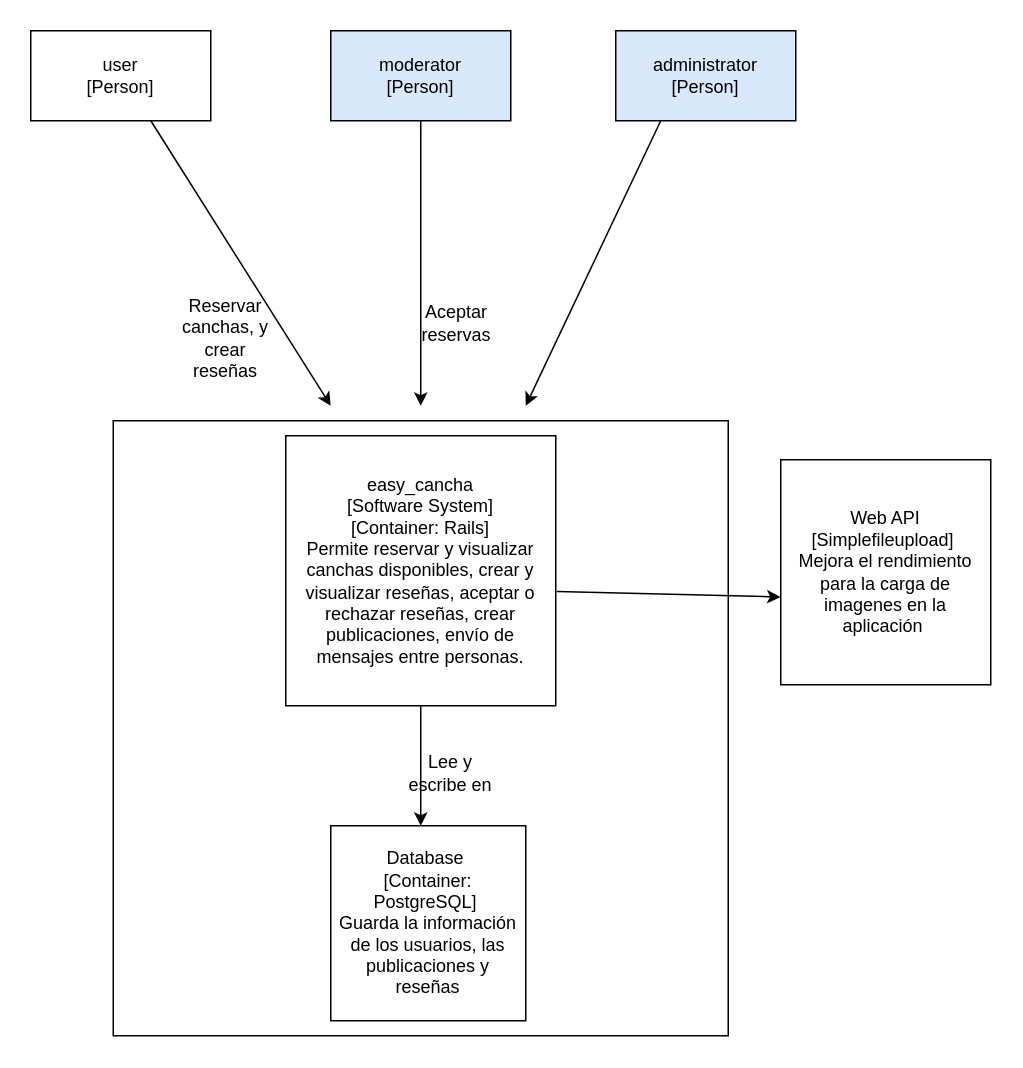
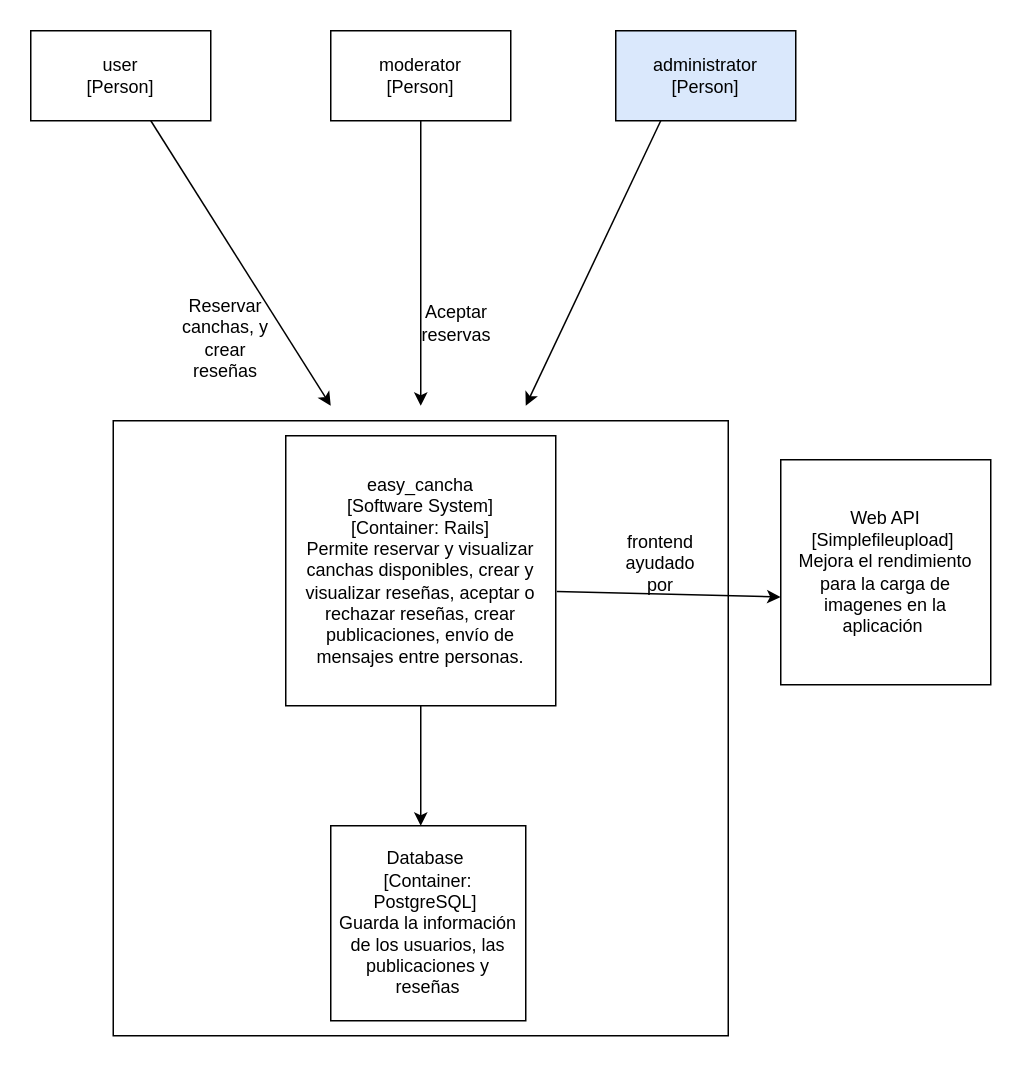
node "moderator [Person]": fillcolor #dae8fc -> #ffffff
node "frontend ayudado por": added
node "Lee y escribe en": removed
